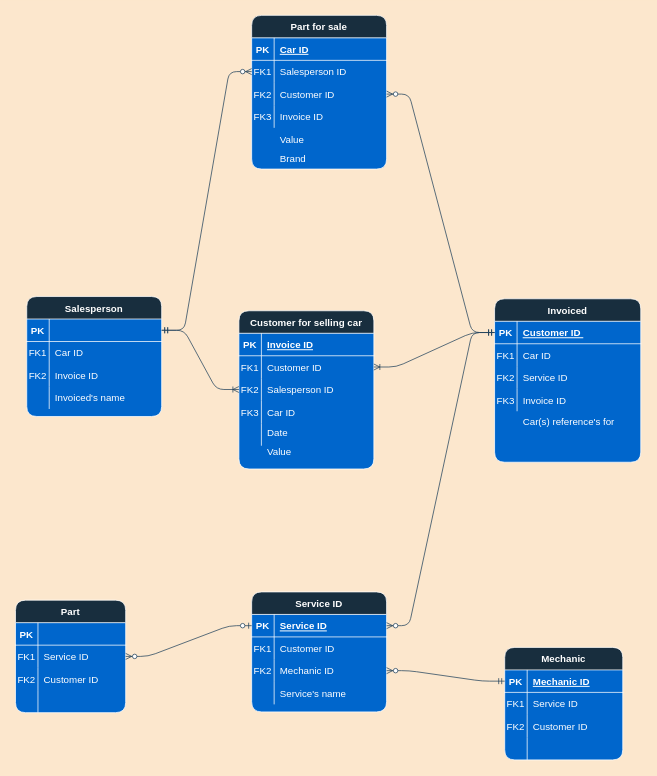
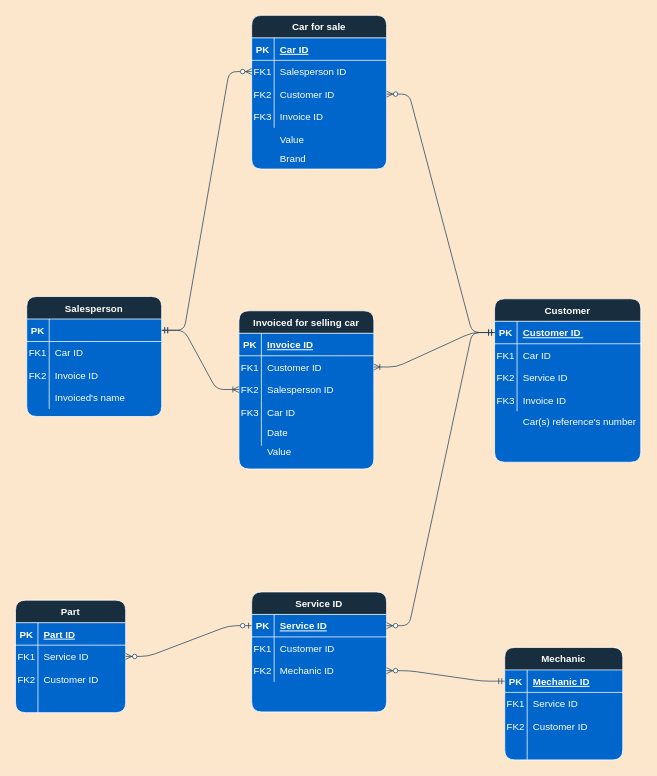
node "Part for sale": label "Part for sale" -> "Car for sale"
node "Invoiced": label "Invoiced" -> "Customer"
node "Customer for selling car": label "Customer for selling car" -> "Invoiced for selling car"
node "Car(s) reference's for": label "Car(s) reference's for" -> "Car(s) reference's number"
node "Part ID": added
node "Service's name": removed
